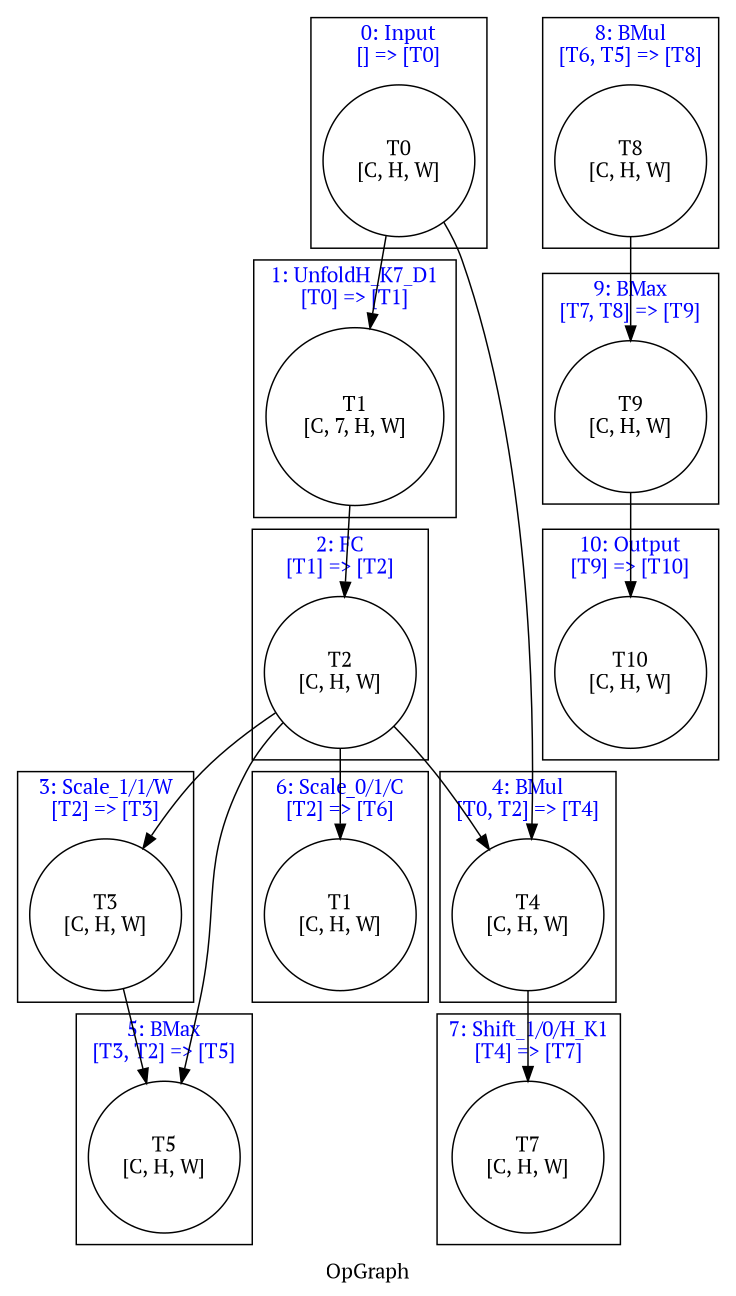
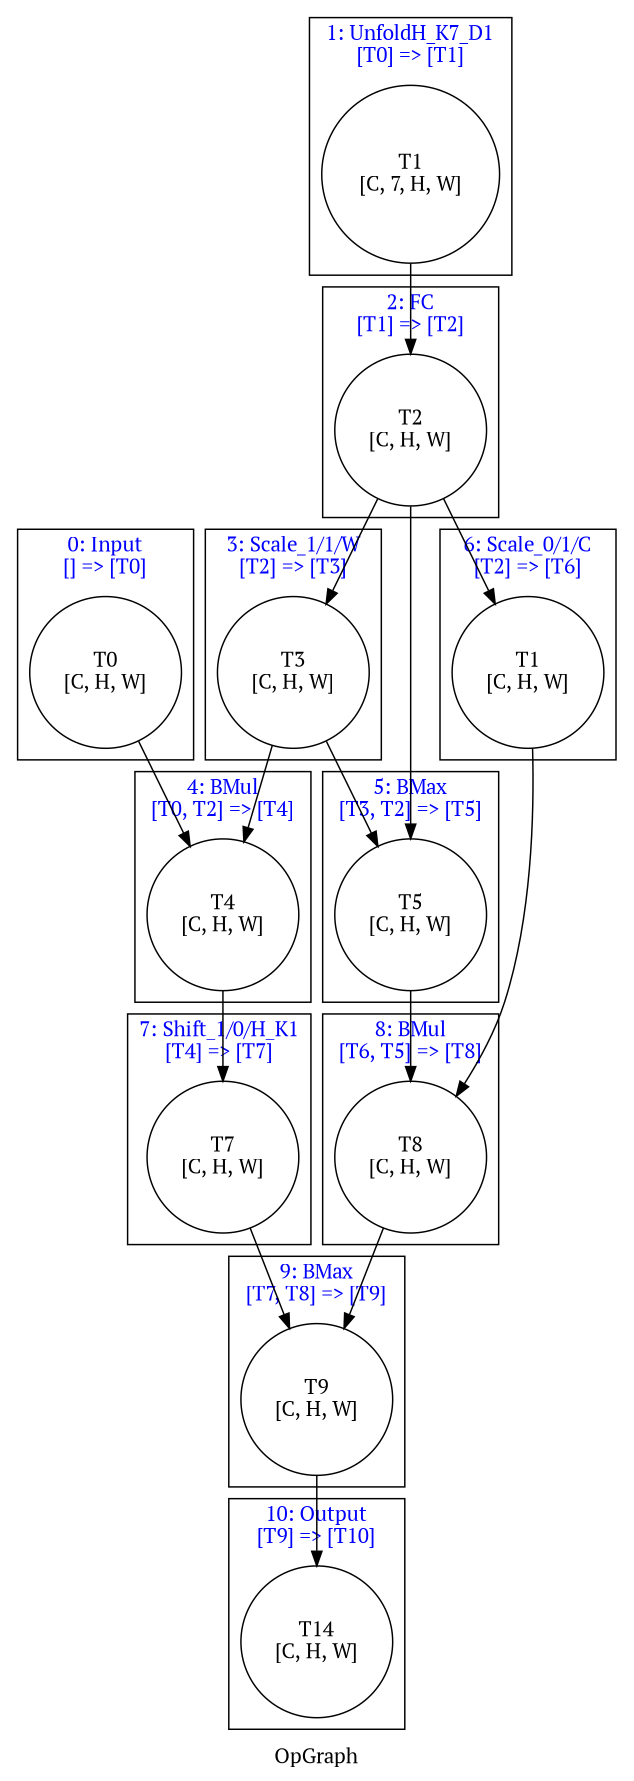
edge "T0 [C, H, W]" -> "T1 [C, 7, H, W]": removed
node "T10 [C, H, W]": label "T10 [C, H, W]" -> "T14 [C, H, W]"
edge "T2 [C, H, W]" -> "T4 [C, H, W]": now "T3 [C, H, W]" -> "T4 [C, H, W]"
edge "T1 [C, H, W]" -> "T8 [C, H, W]": added
edge "T5 [C, H, W]" -> "T8 [C, H, W]": added
edge "T7 [C, H, W]" -> "T9 [C, H, W]": added
